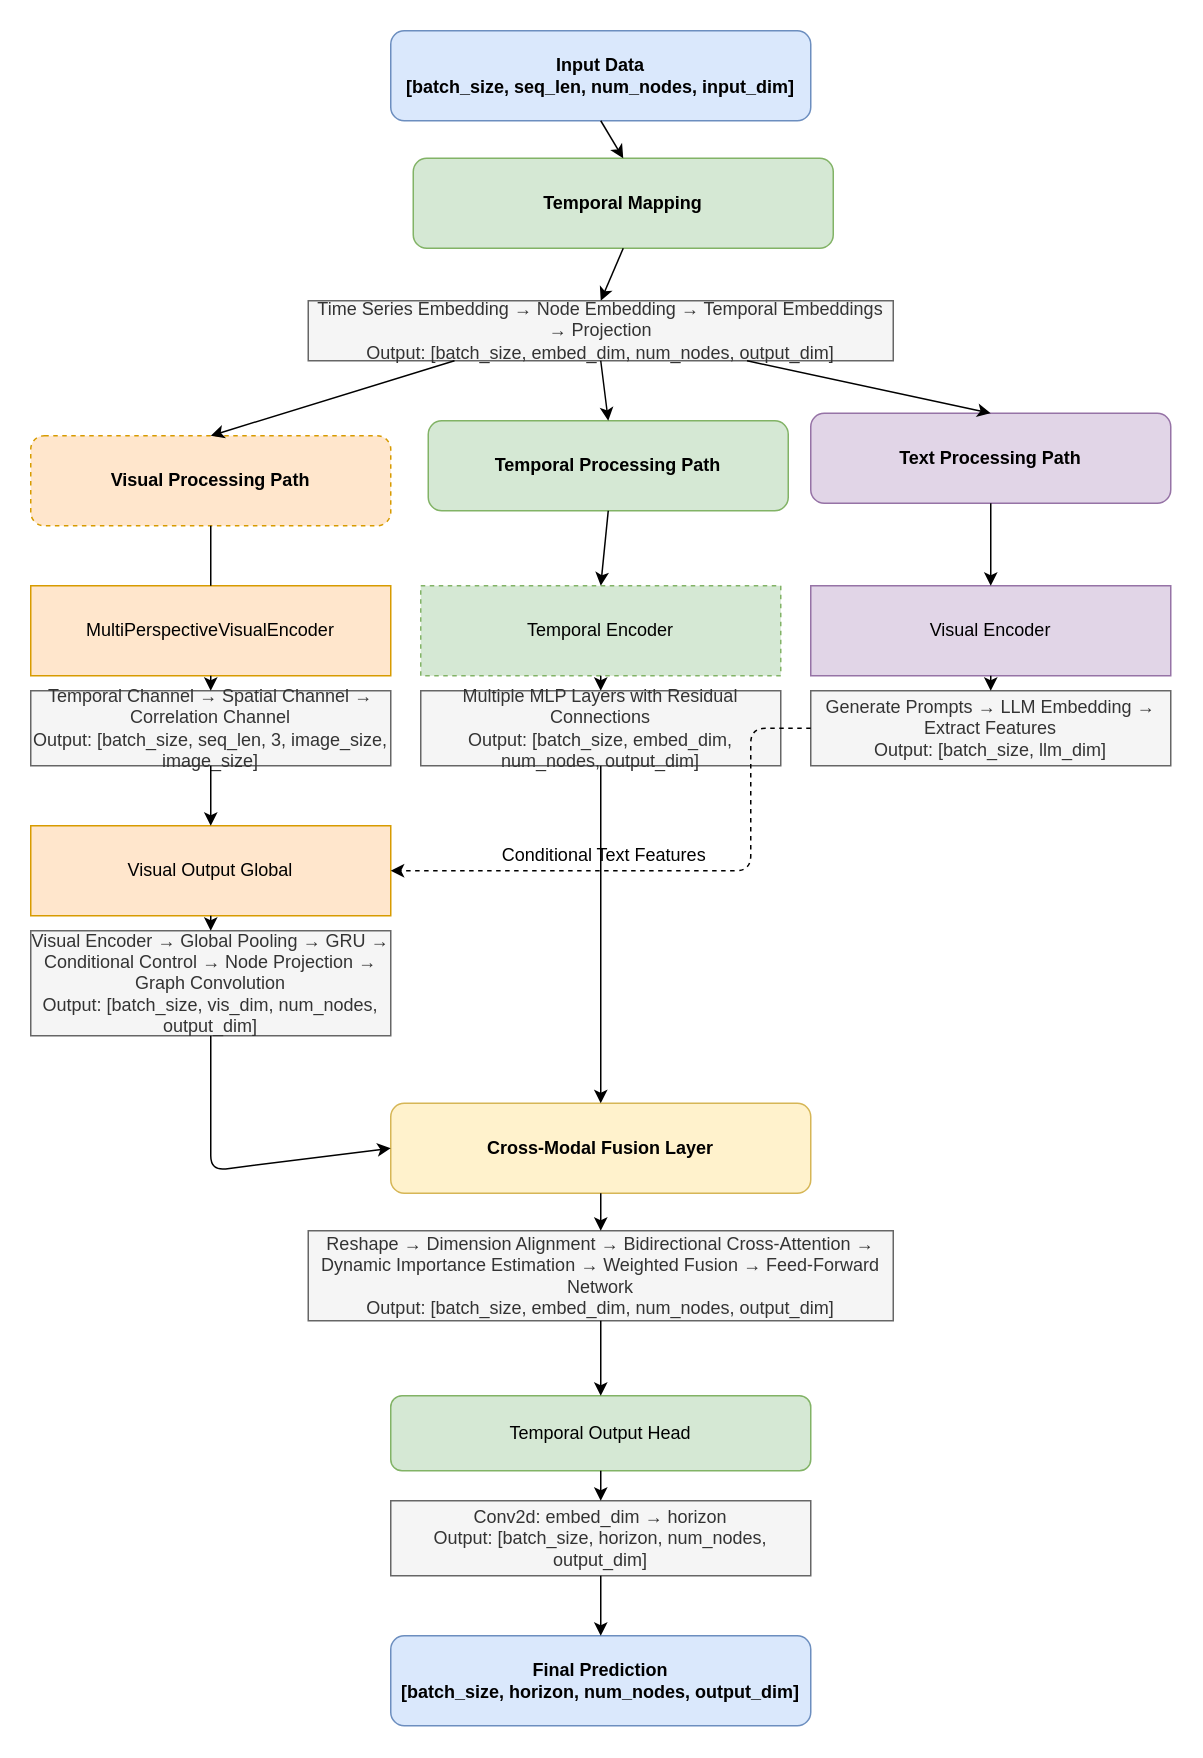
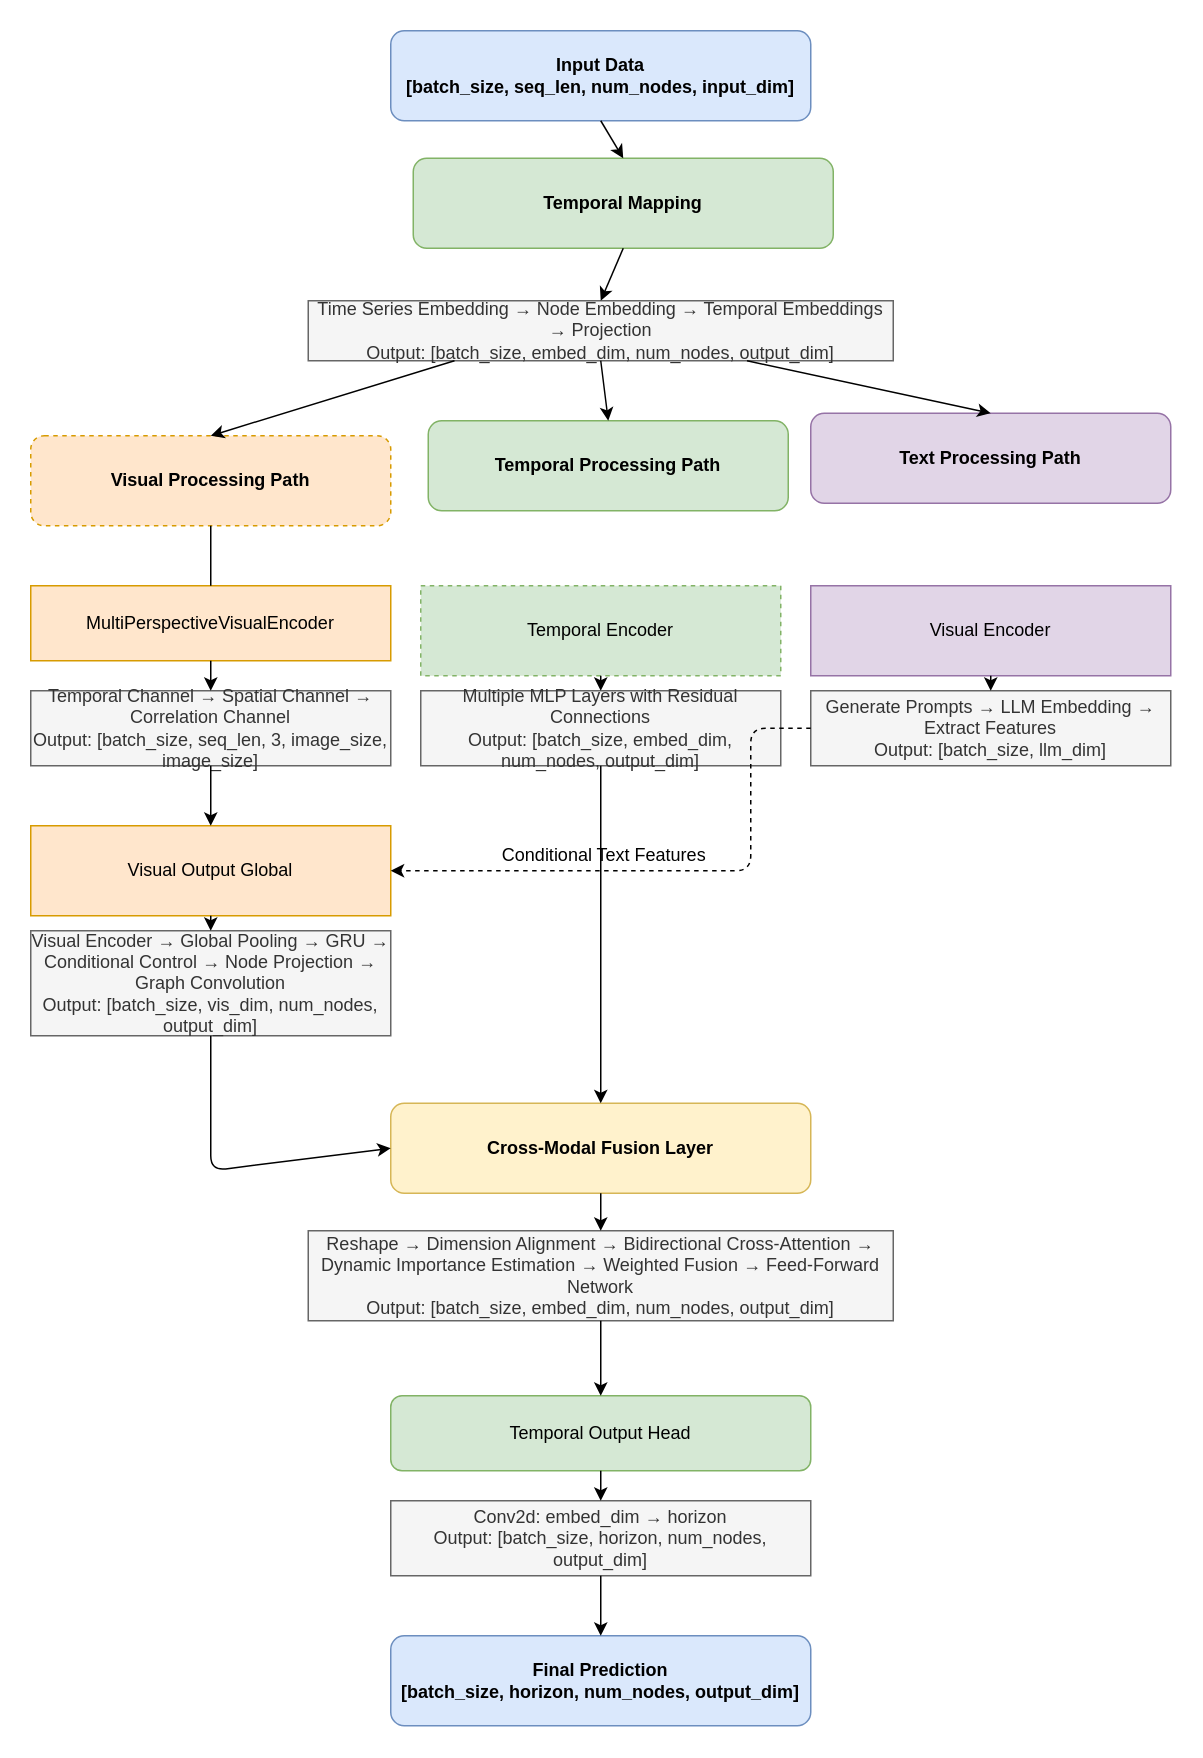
edge "Text Processing Path" -> "Visual Encoder": removed
edge "Temporal Processing Path" -> "Temporal Encoder": removed
node "MultiPerspectiveVisualEncoder": size 360x90 -> 360x75
